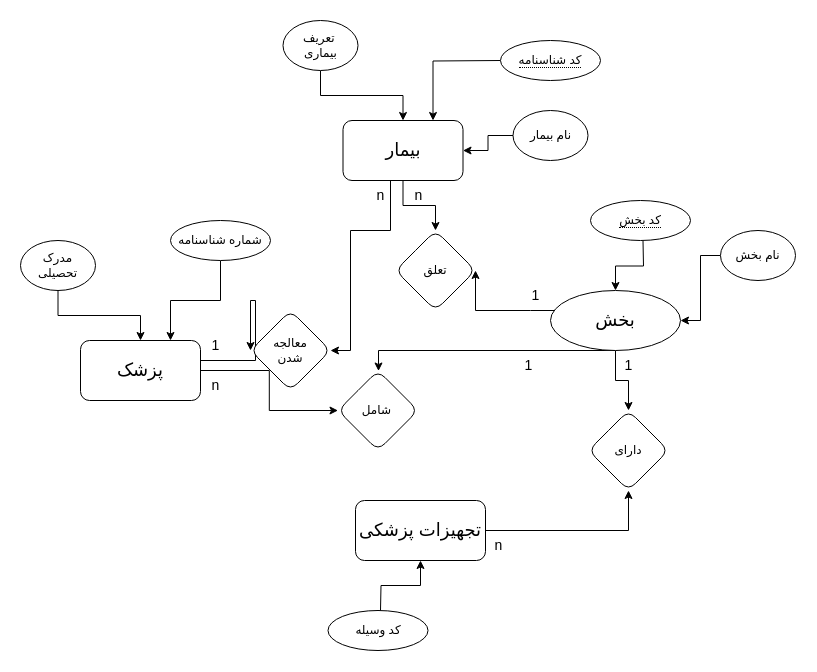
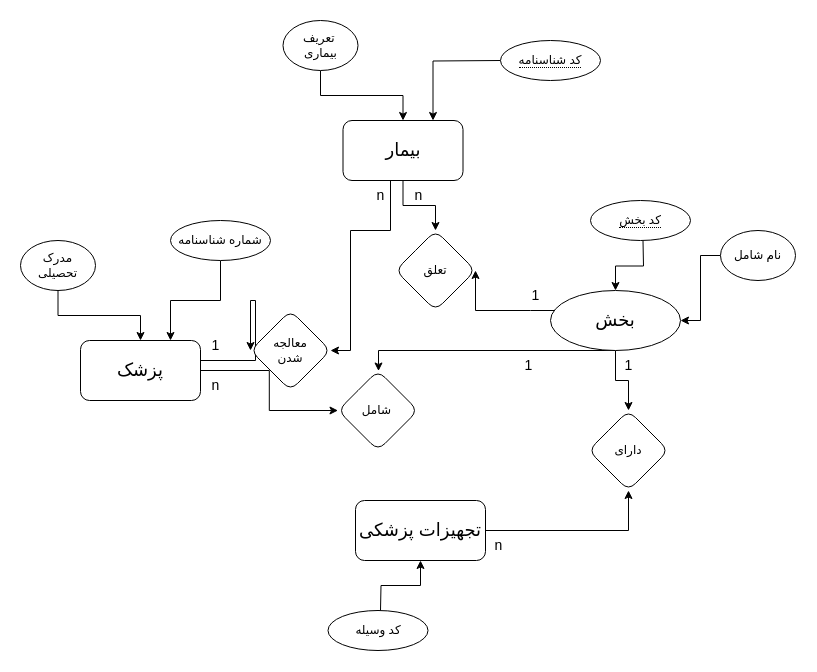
node "نام بیمار": removed
edge "نام بیمار" -> "بیمار": removed
node "نام بخش": label "نام بخش" -> "نام شامل"
